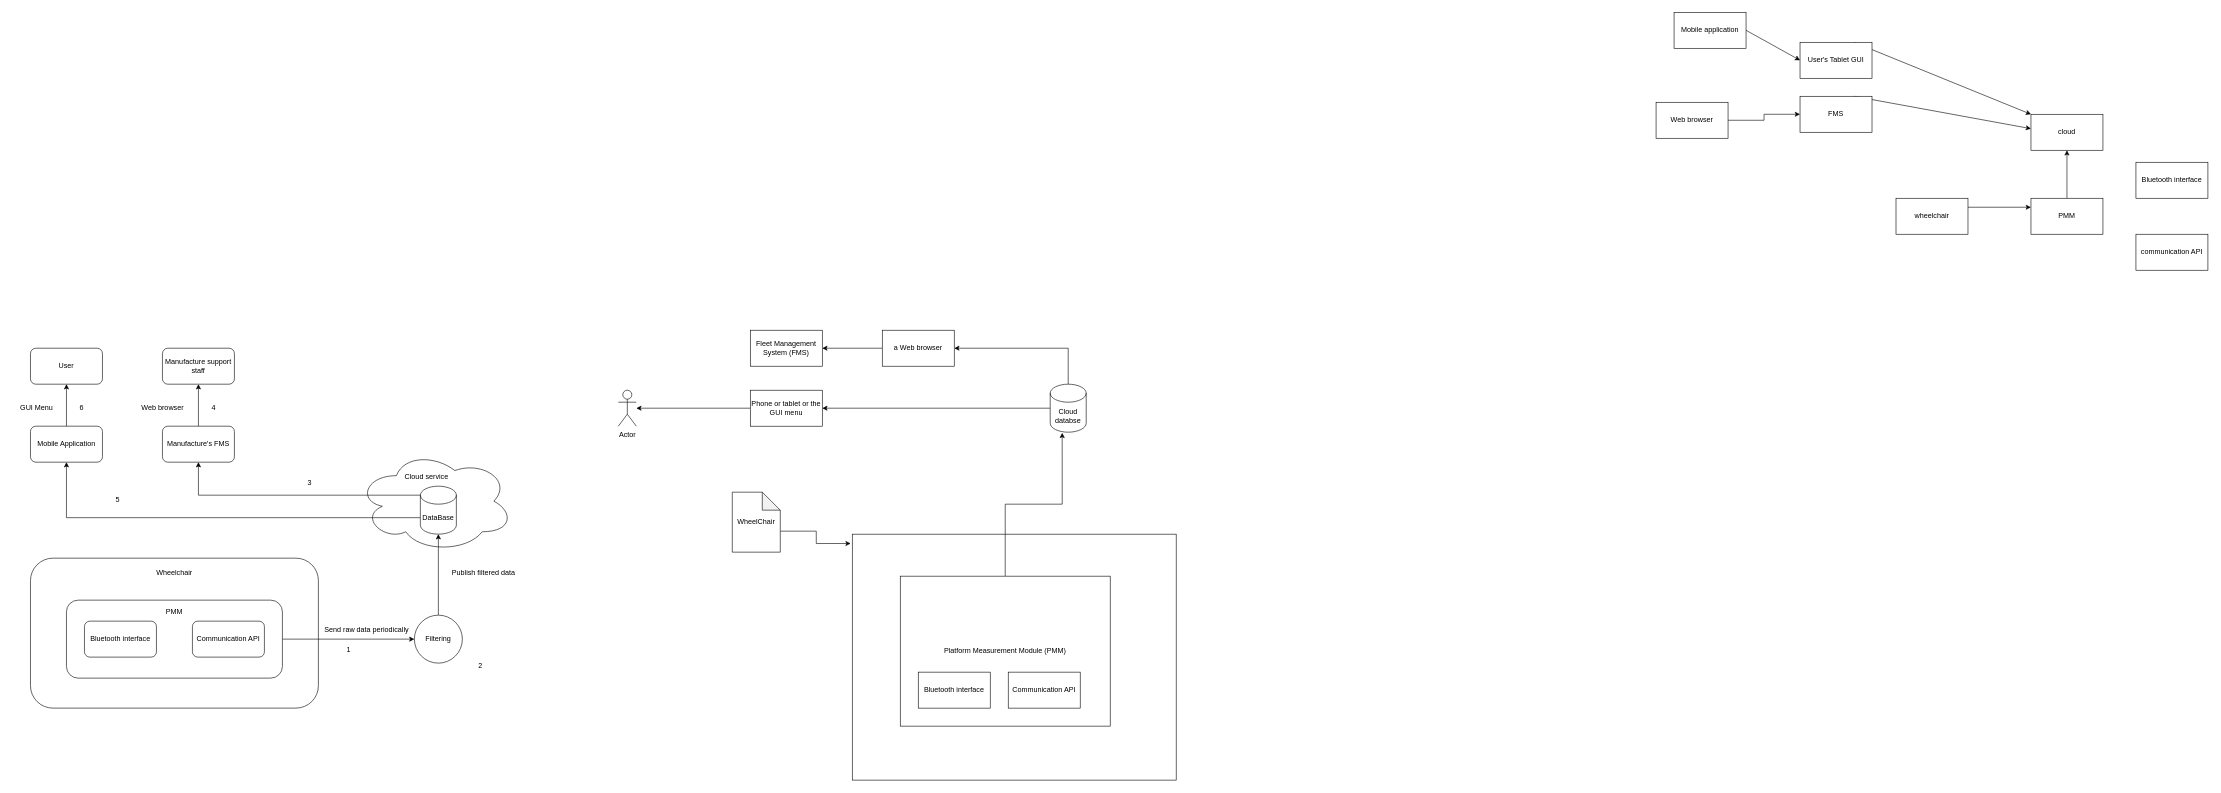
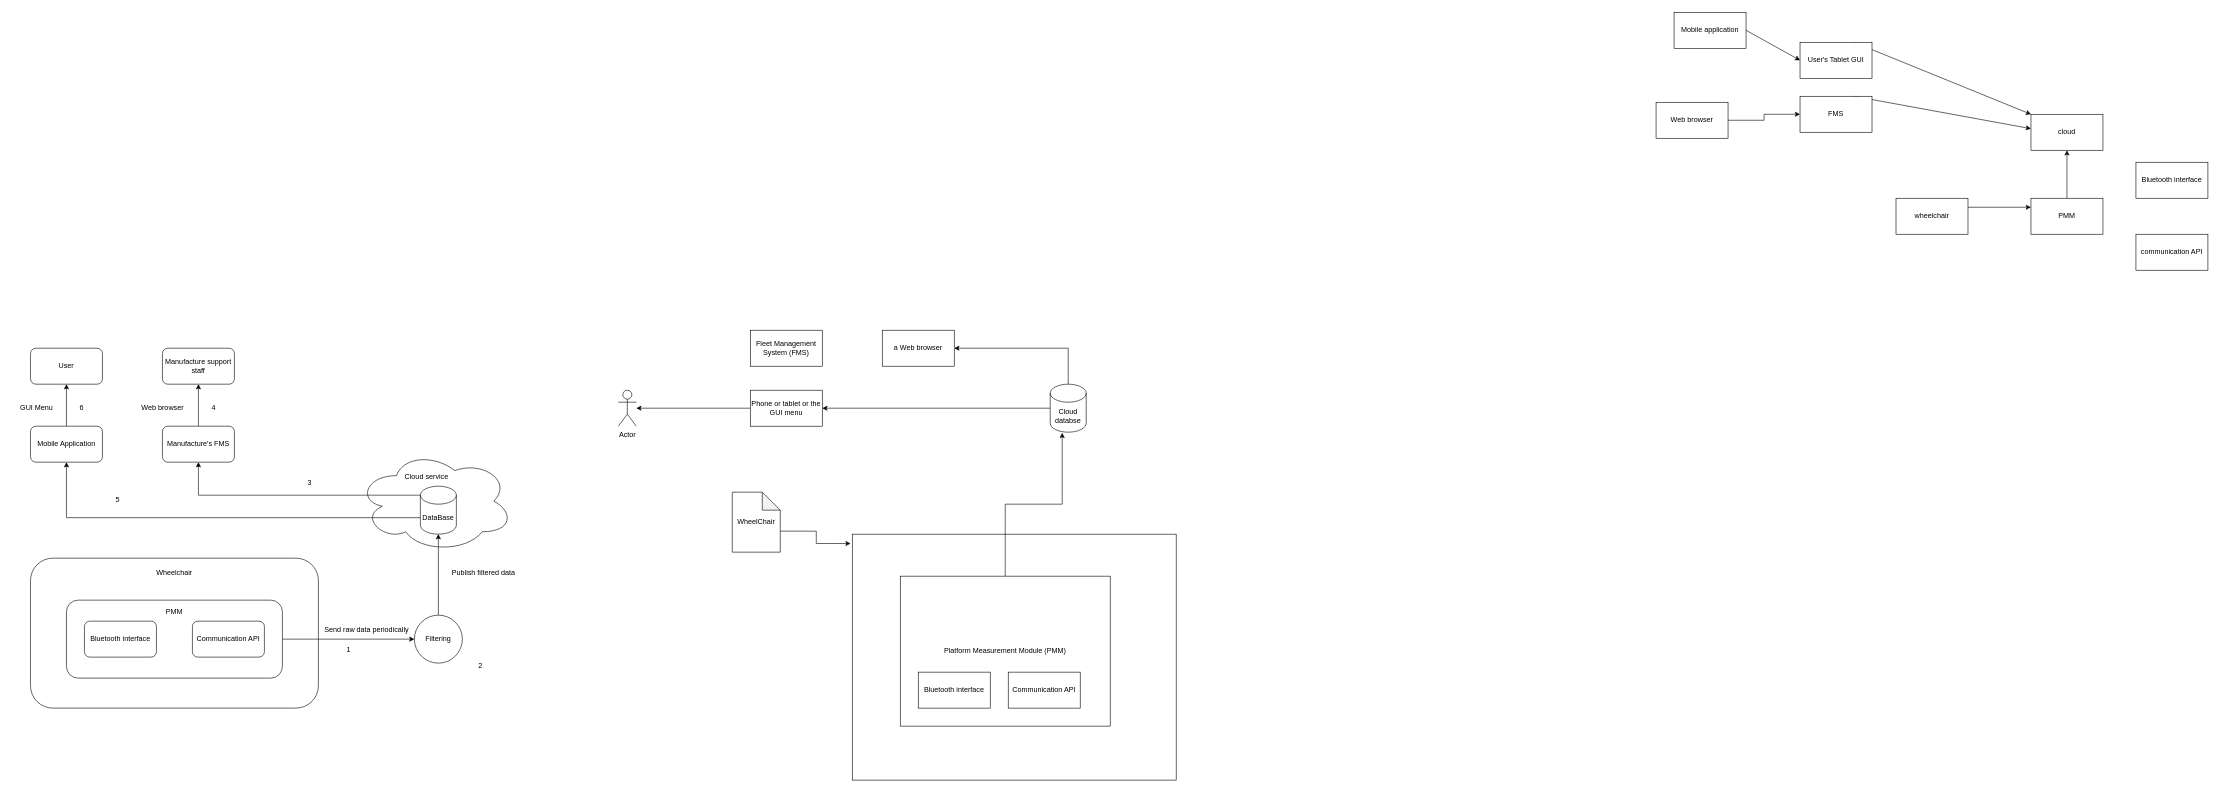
edge "a Web browser" -> "Fleet Management System (FMS)": removed
